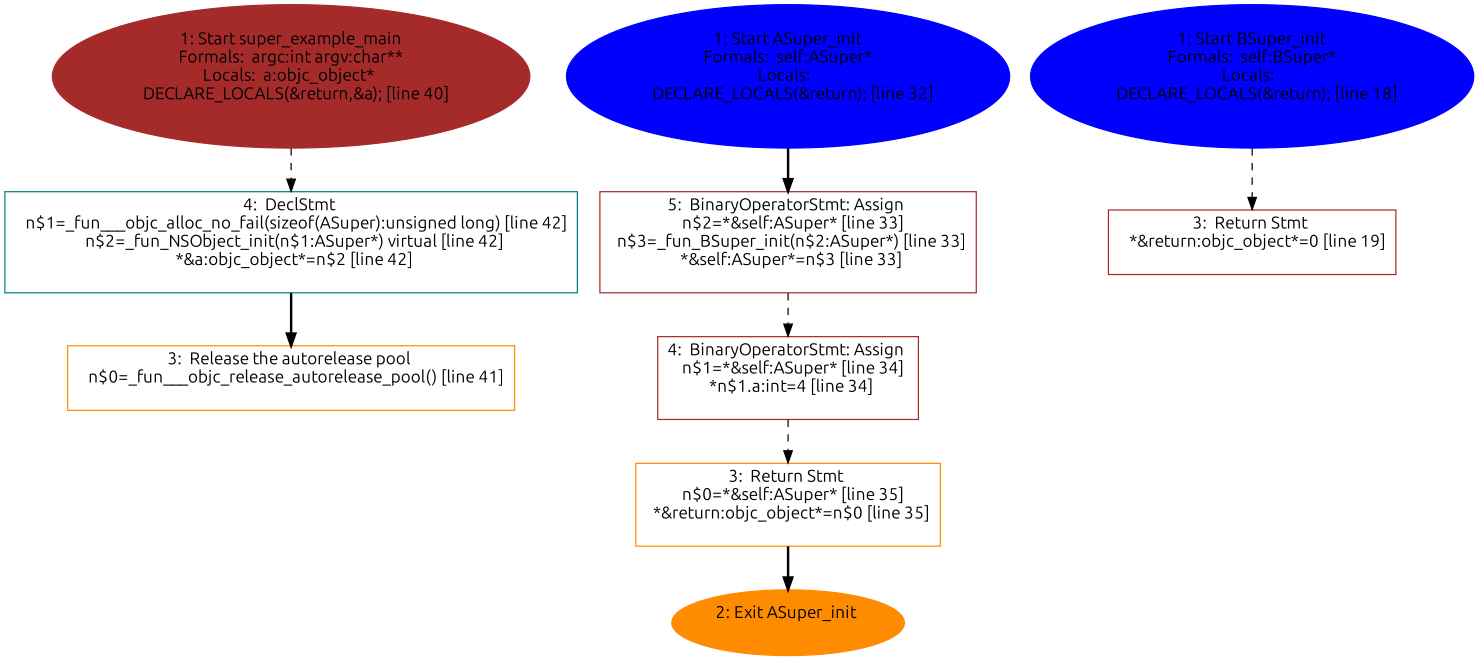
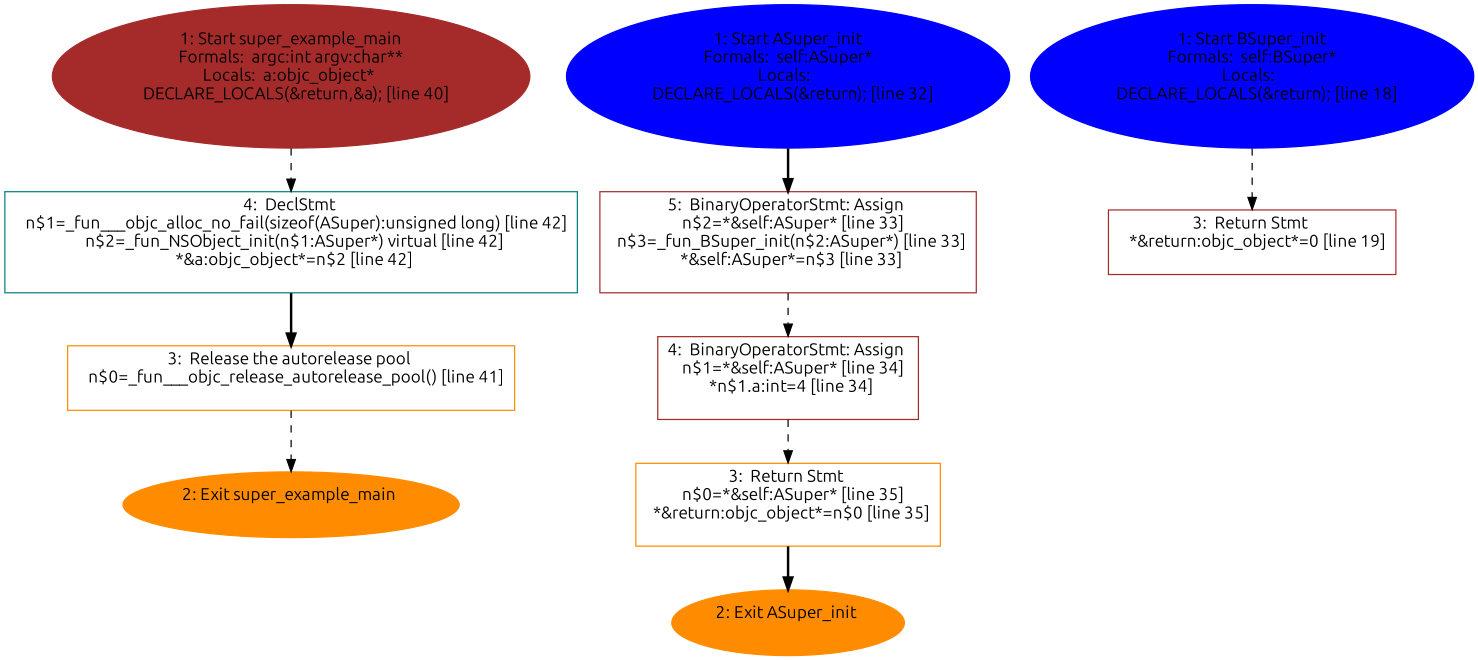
node "2: Exit super_example_main": added
